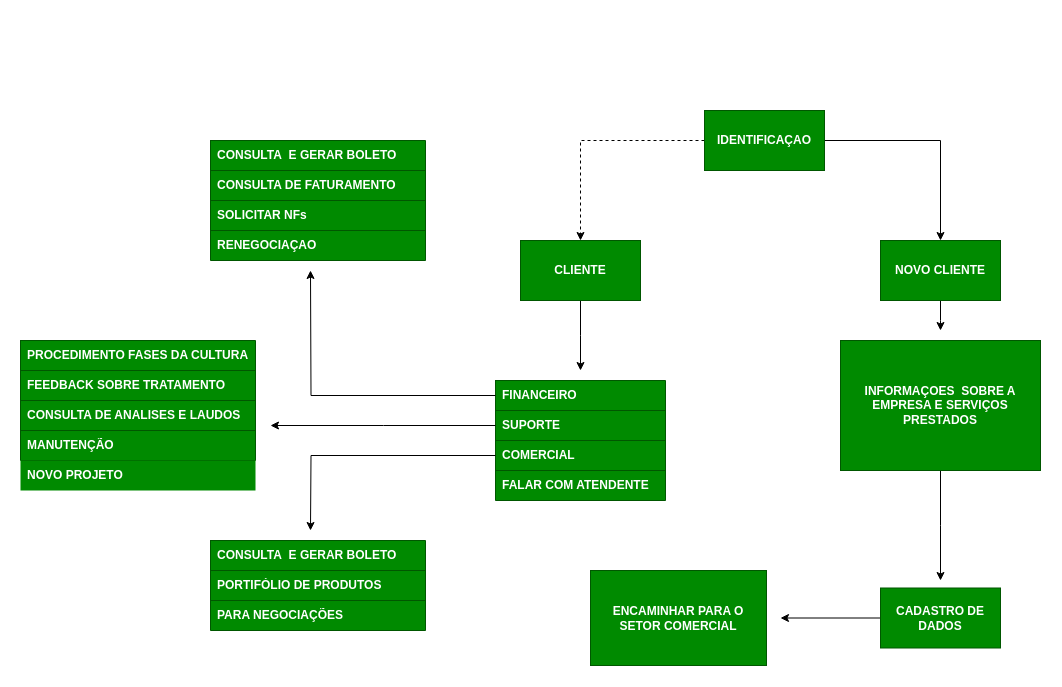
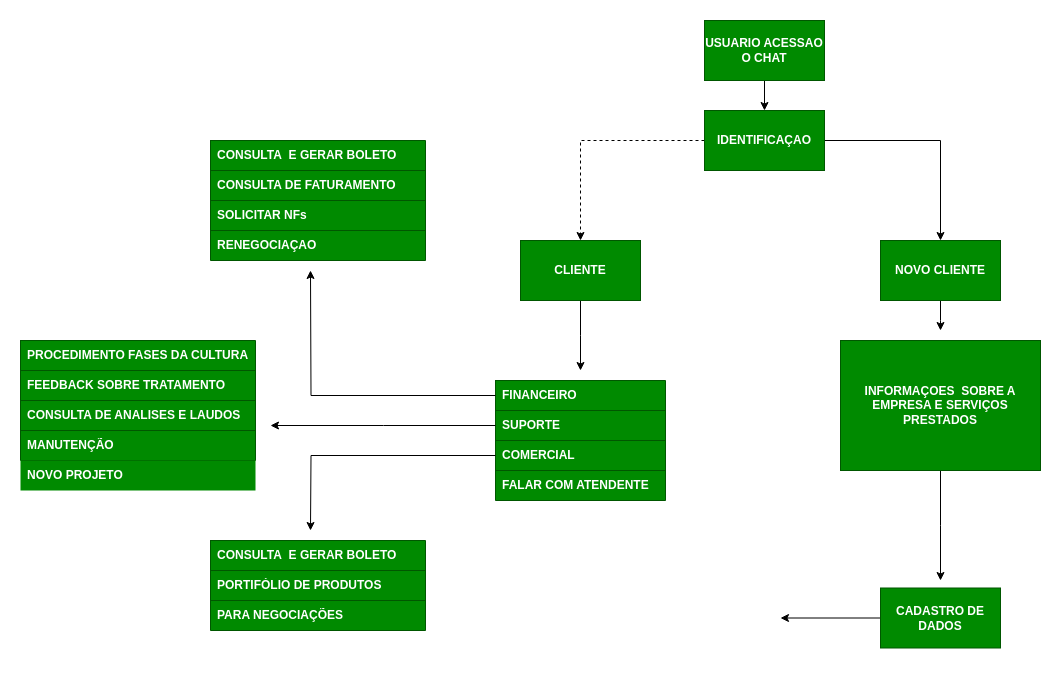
node "USUARIO ACESSAO O CHAT": added
edge "USUARIO ACESSAO O CHAT" -> "IDENTIFICAÇAO": added
node "ENCAMINHAR PARA O SETOR COMERCIAL": removed
